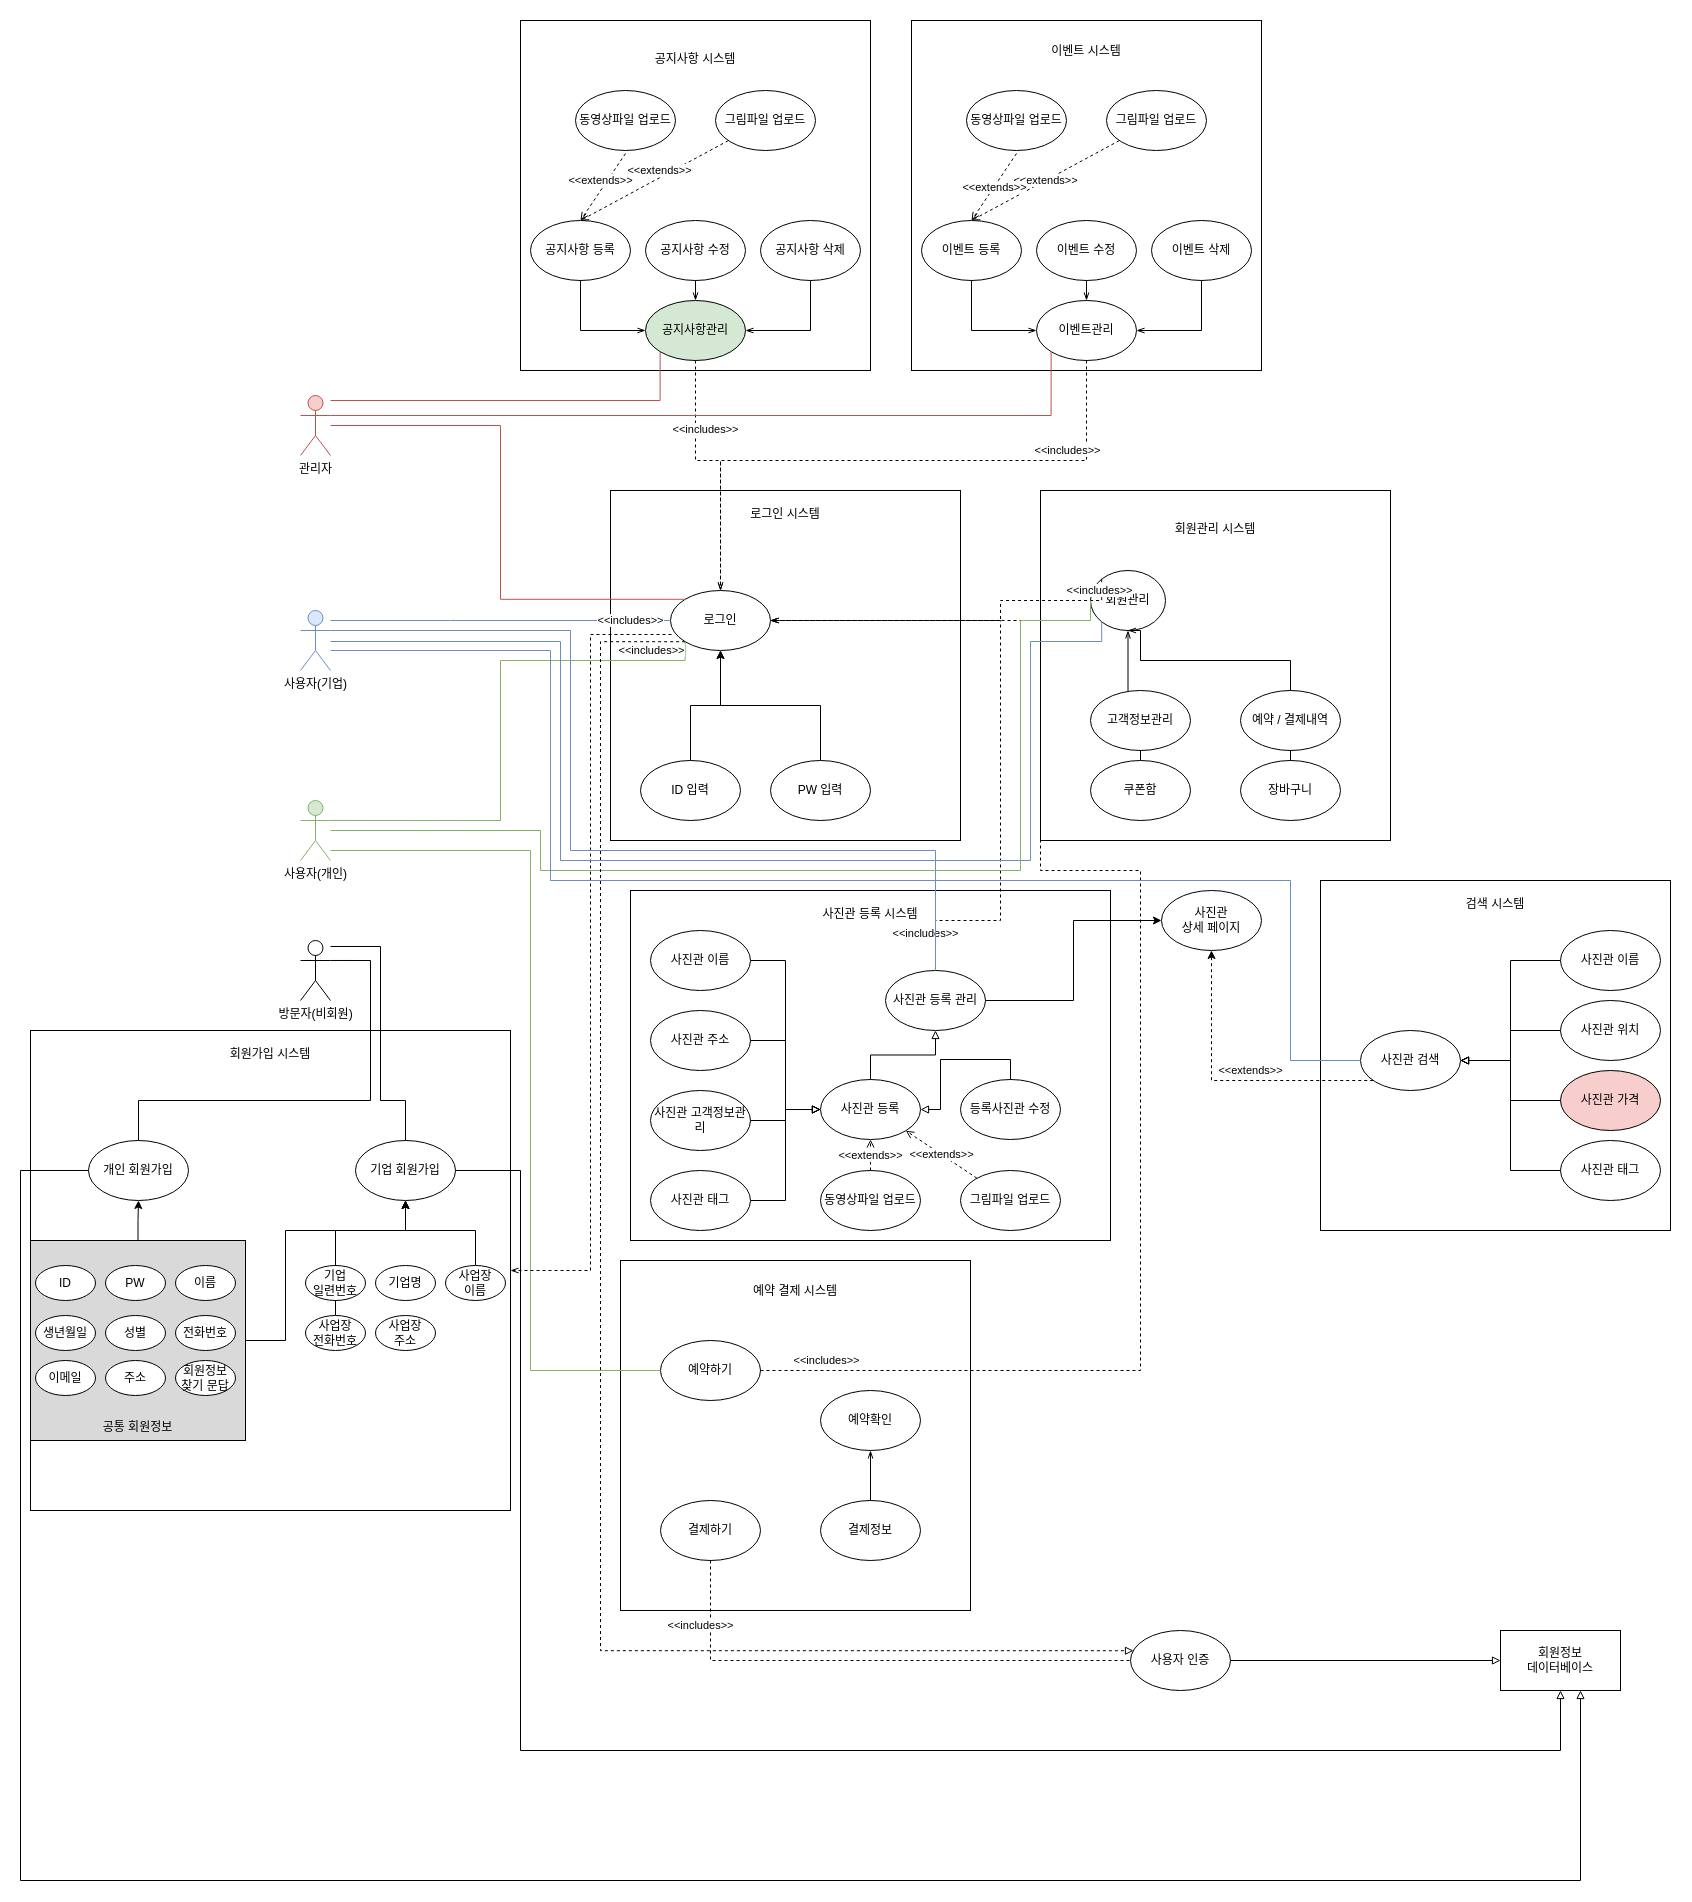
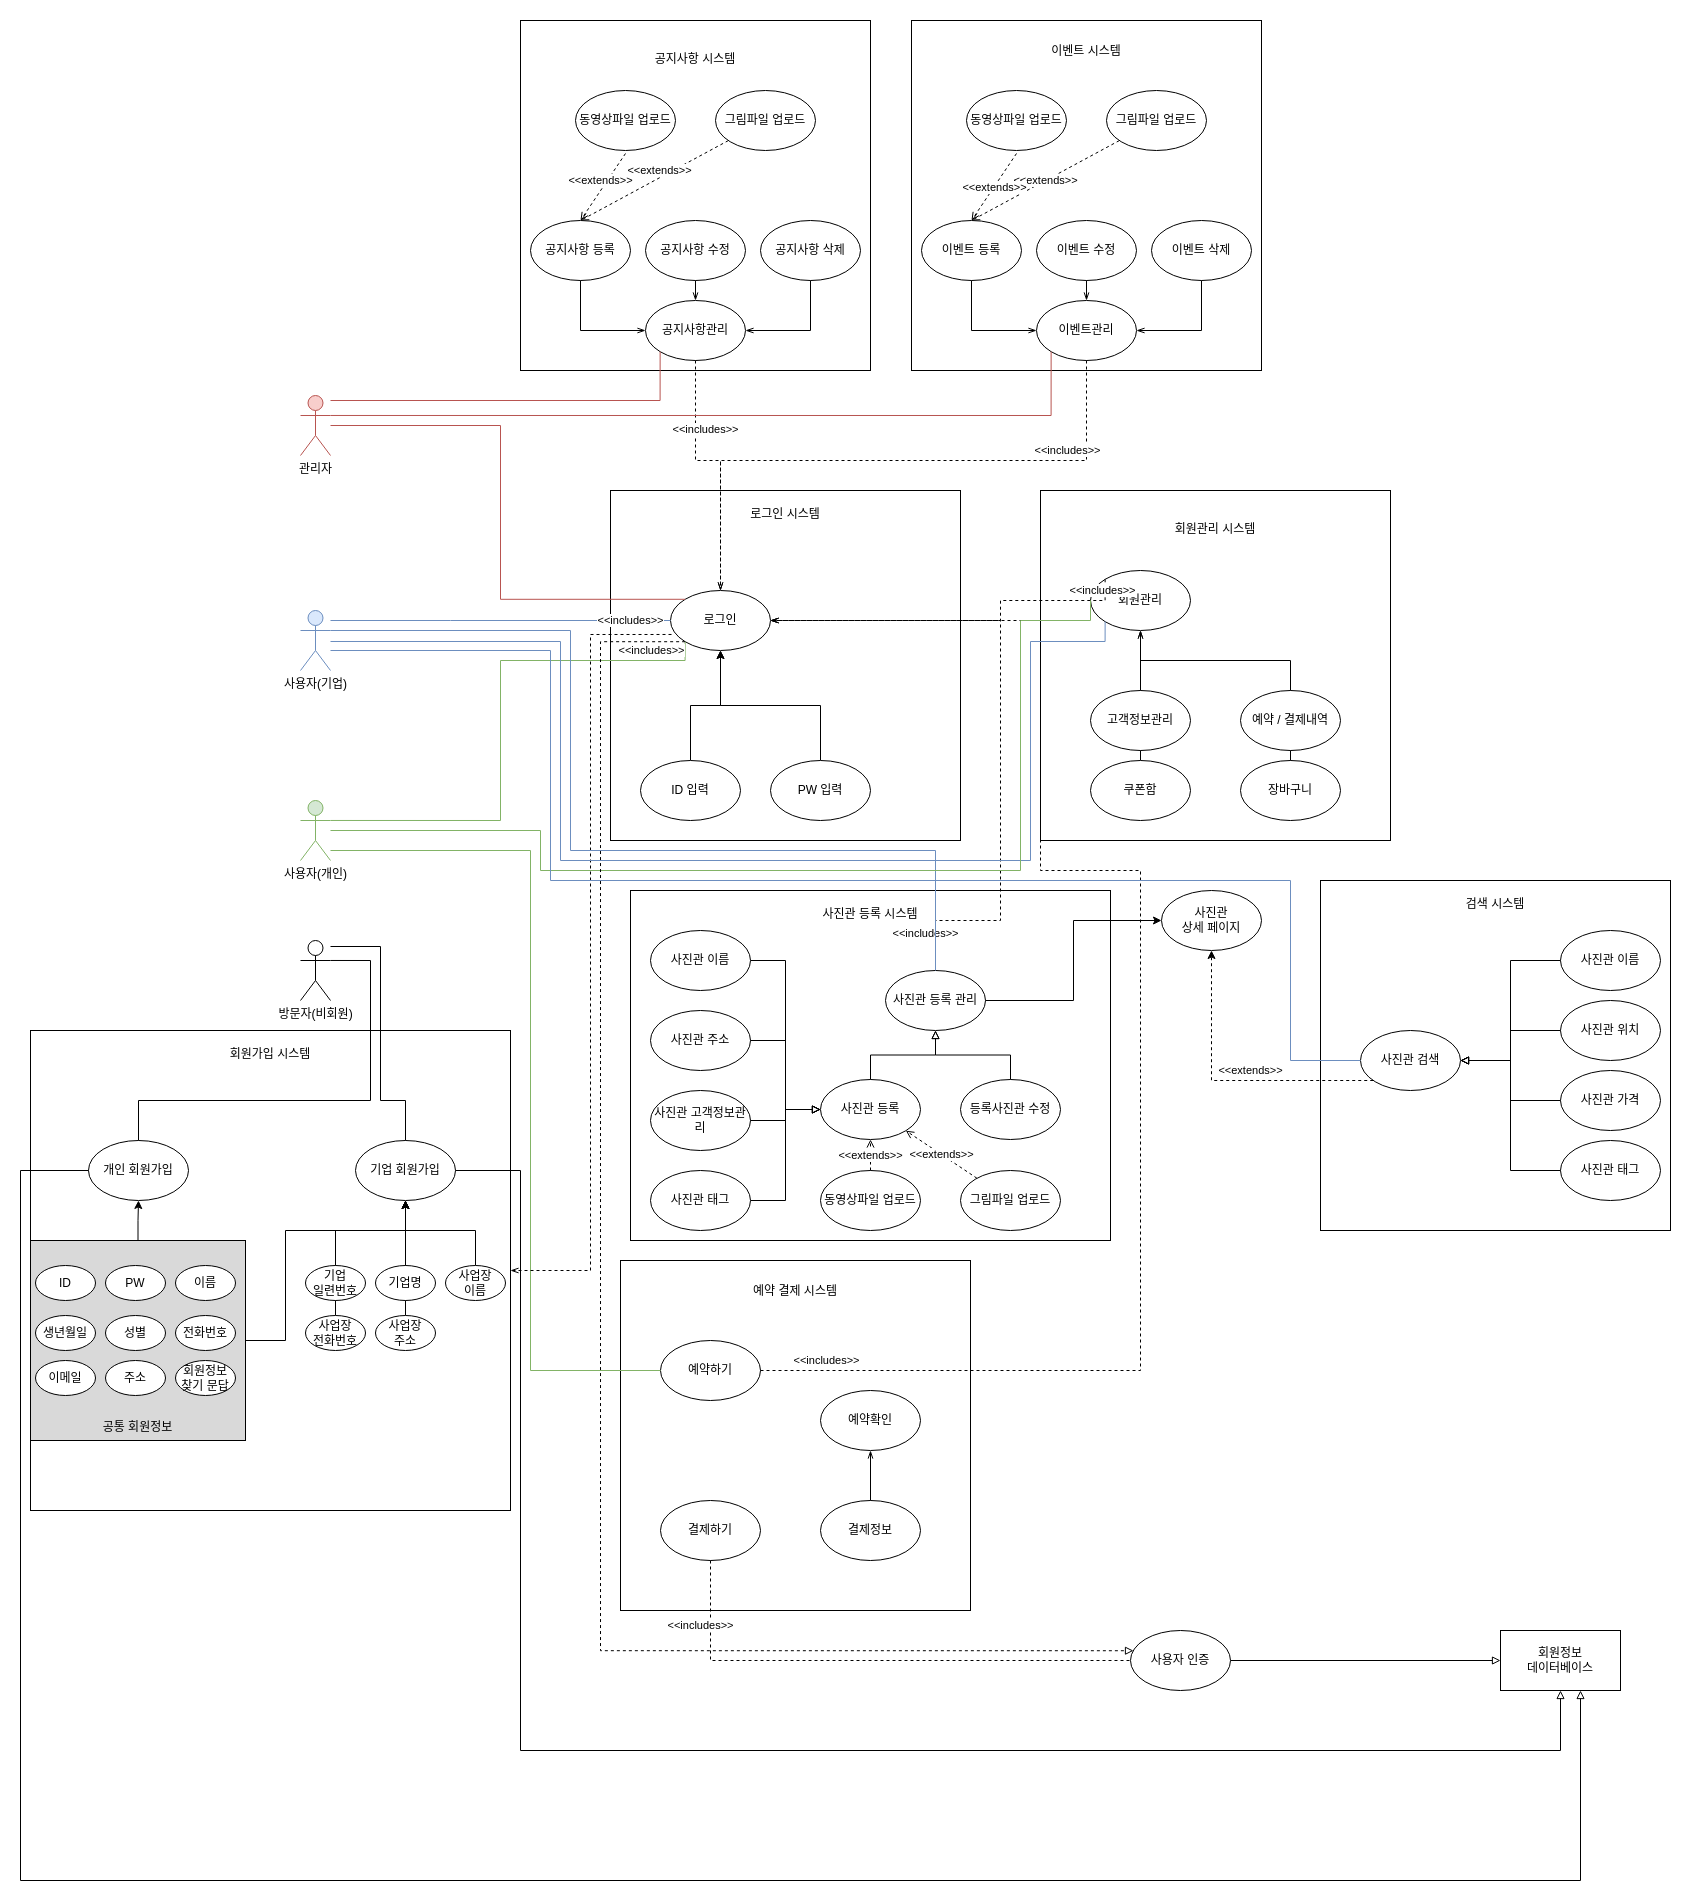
node "공지사항관리": fillcolor #d5e8d4 -> #ffffff
node "회원관리": size 75x60 -> 100x60
edge "등록사진관 수정" -> "사진관 등록": now "등록사진관 수정" -> "사진관 등록 관리"
node "사진관 가격": fillcolor #f8cecc -> #ffffff
edge "사업장 주소" -> "기업 회원가입": added
